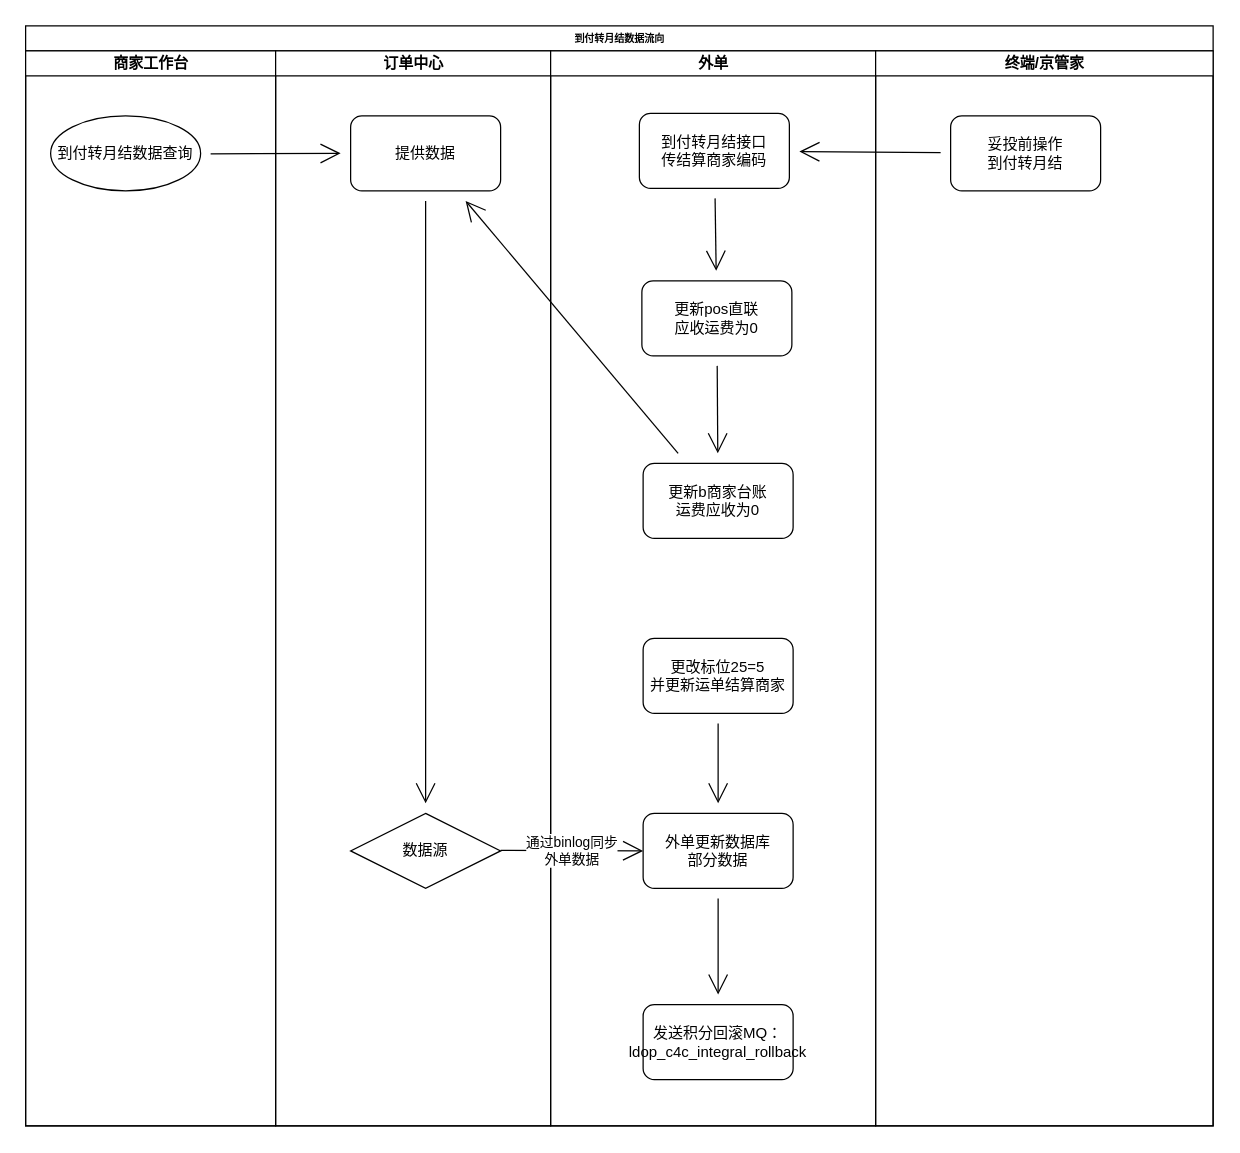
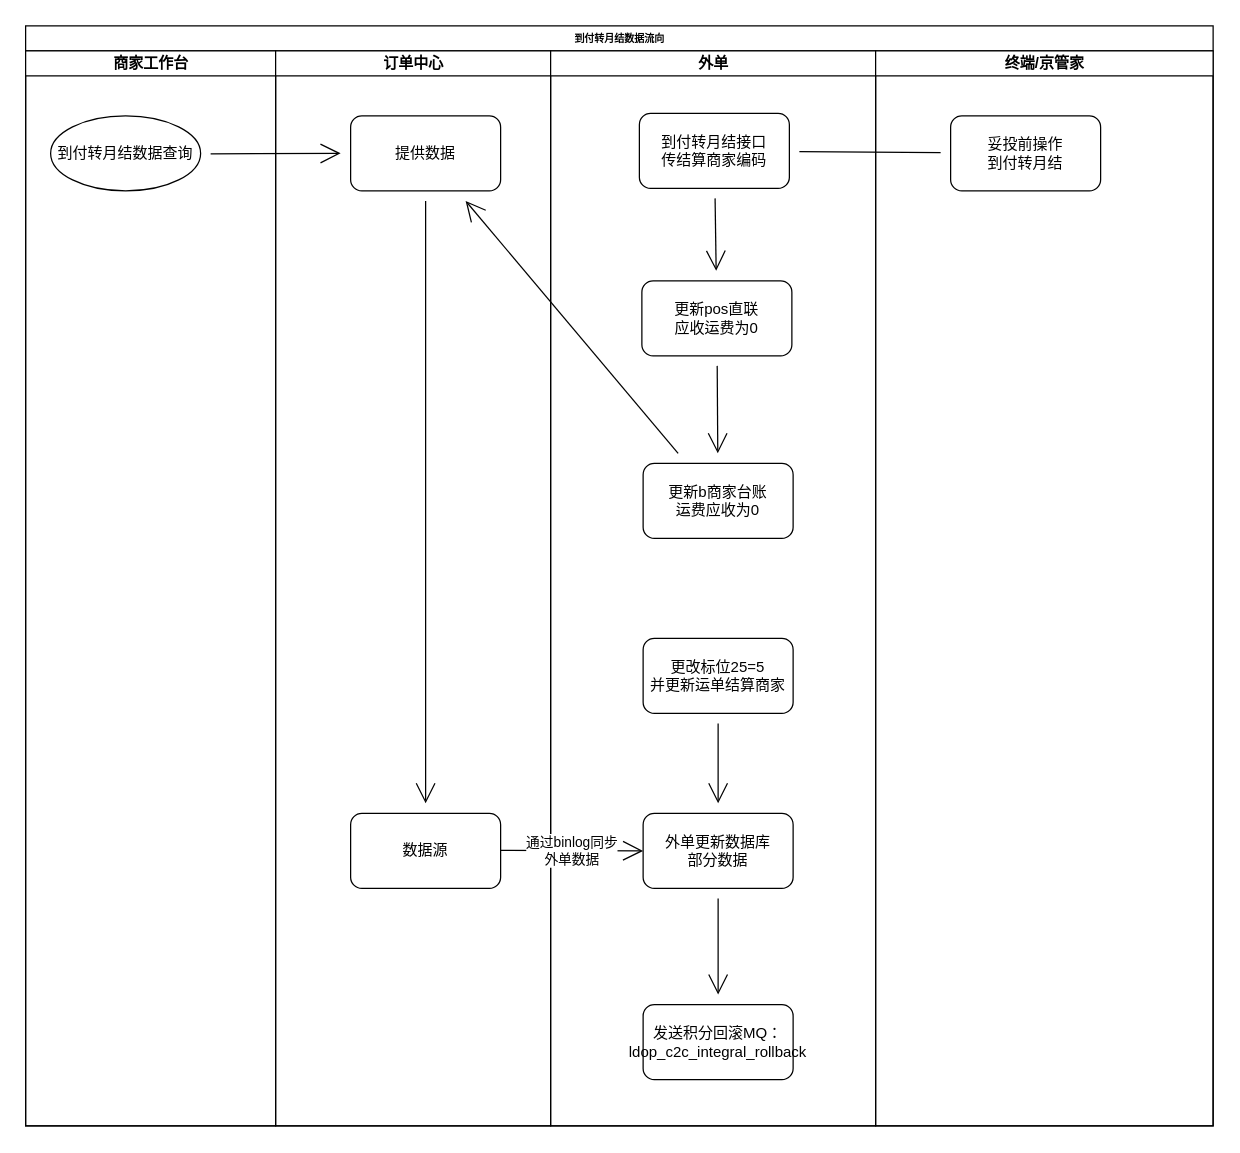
edge "妥投前操作 到付转月结" -> "到付转月结接口 传结算商家编码": arrowhead open -> none
node "数据源": shape diamond -> rounded rectangle
node "发送积分回滚MQ：ldop_c4c_integral_rollback": label "发送积分回滚MQ：ldop_c4c_integral_rollback" -> "发送积分回滚MQ：ldop_c2c_integral_rollback"
